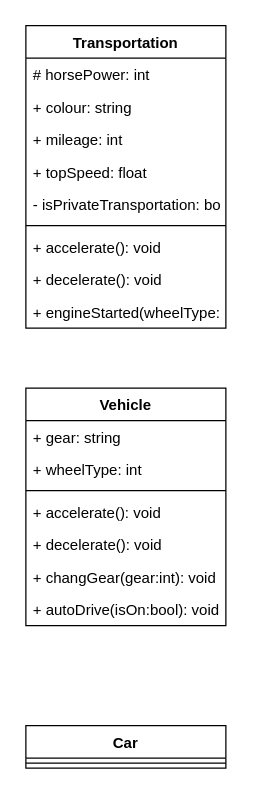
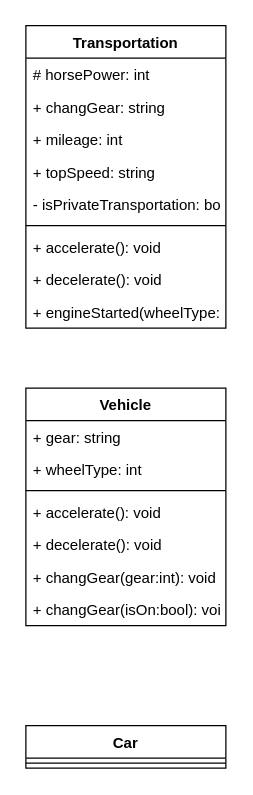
node "+ colour: string": label "+ colour: string" -> "+ changGear: string"
node "+ topSpeed: float": label "+ topSpeed: float" -> "+ topSpeed: string"
node "+ autoDrive(isOn:bool): void": label "+ autoDrive(isOn:bool): void" -> "+ changGear(isOn:bool): void"
